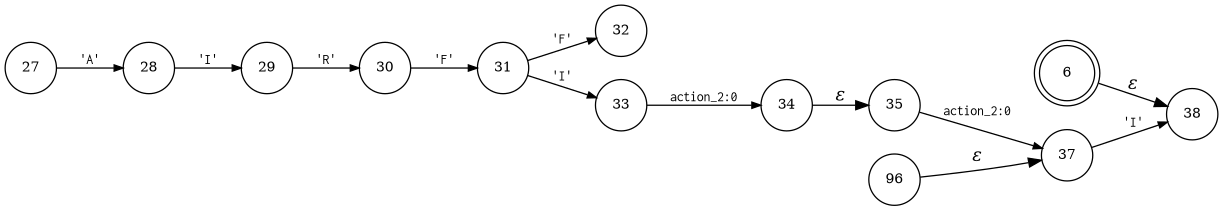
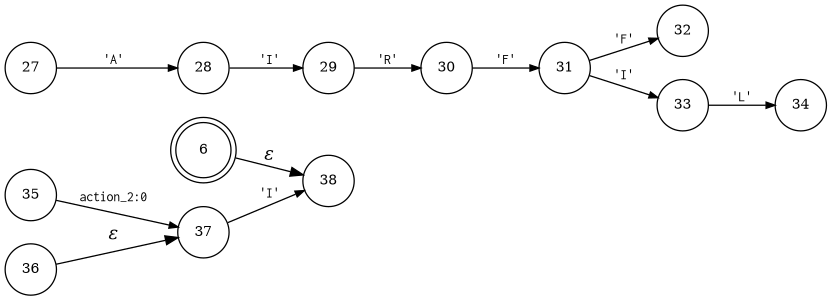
edge "33" -> "34": label "action_2:0" -> "'L'"
edge "34" -> "35": removed, label "ε"
node "96": label "96" -> "36"
